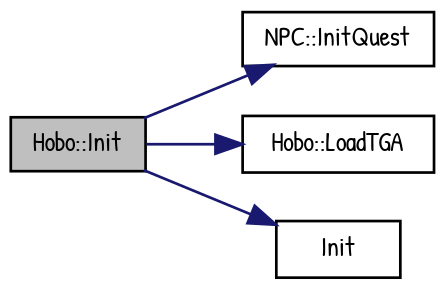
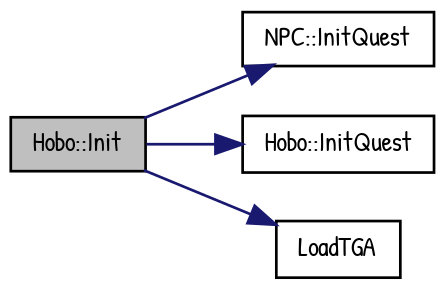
node "Hobo::LoadTGA": label "Hobo::LoadTGA" -> "Hobo::InitQuest"
node "Init": label "Init" -> "LoadTGA"
